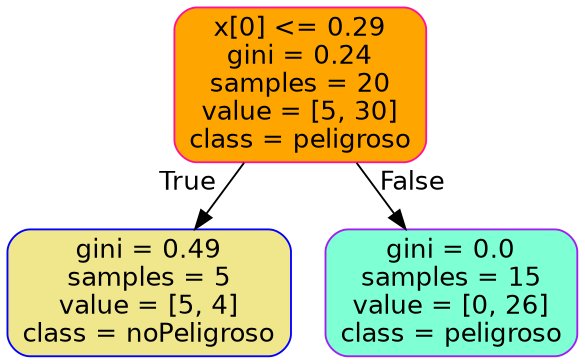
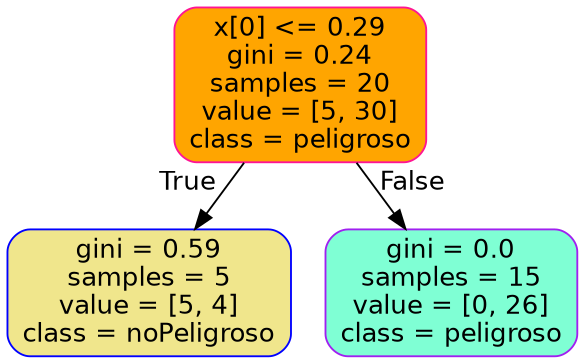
node "gini = 0.49 samples = 5 value = [5, 4] class = noPeligroso": label "gini = 0.49 samples = 5 value = [5, 4] class = noPeligroso" -> "gini = 0.59 samples = 5 value = [5, 4] class = noPeligroso"
